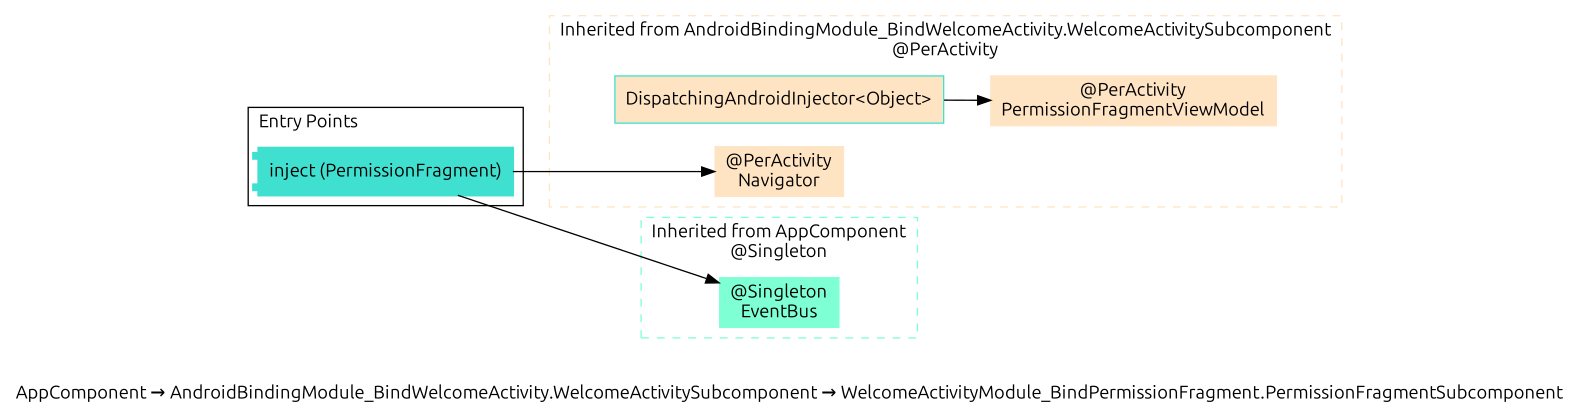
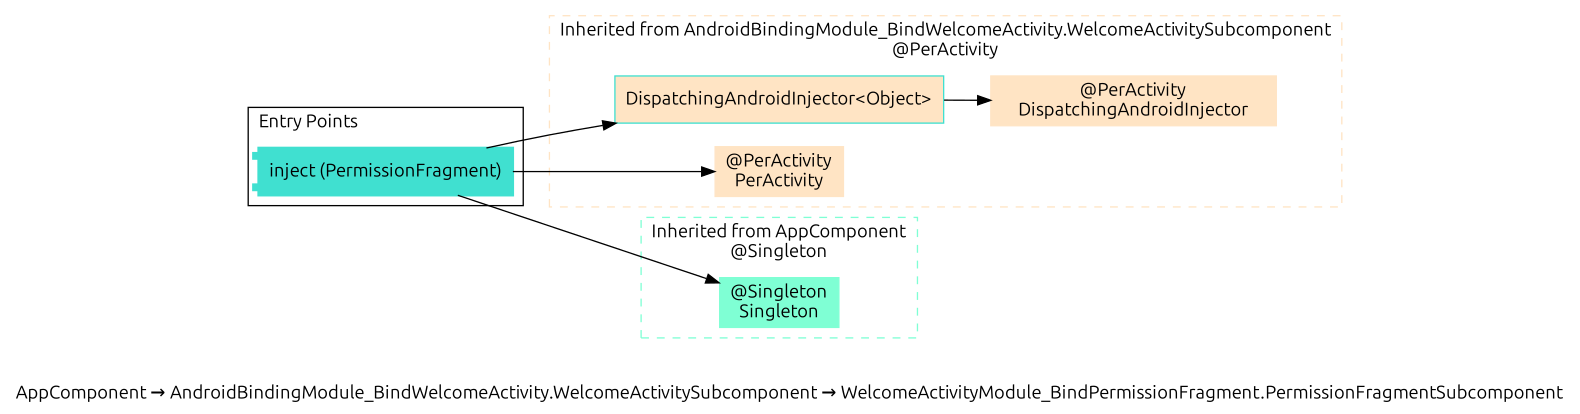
node "@PerActivity PermissionFragmentViewModel": label "@PerActivity PermissionFragmentViewModel" -> "@PerActivity DispatchingAndroidInjector"
edge "inject (PermissionFragment)" -> "DispatchingAndroidInjector<Object>": added
node "@PerActivity Navigator": label "@PerActivity Navigator" -> "@PerActivity PerActivity"
node "@Singleton EventBus": label "@Singleton EventBus" -> "@Singleton Singleton"
